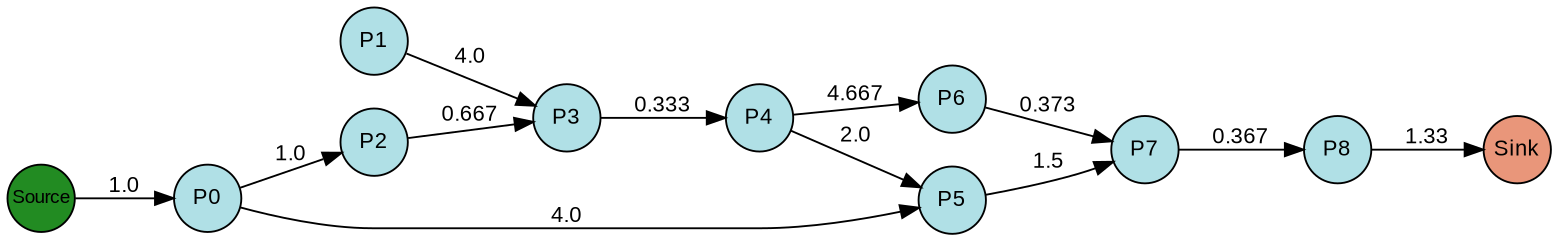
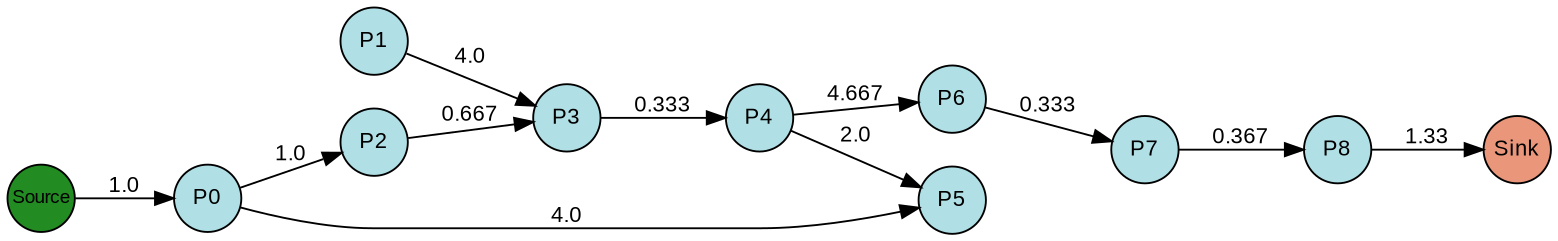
edge "P6" -> "P7": label "0.373" -> "0.333"
edge "P5" -> "P7": removed, label "1.5"
